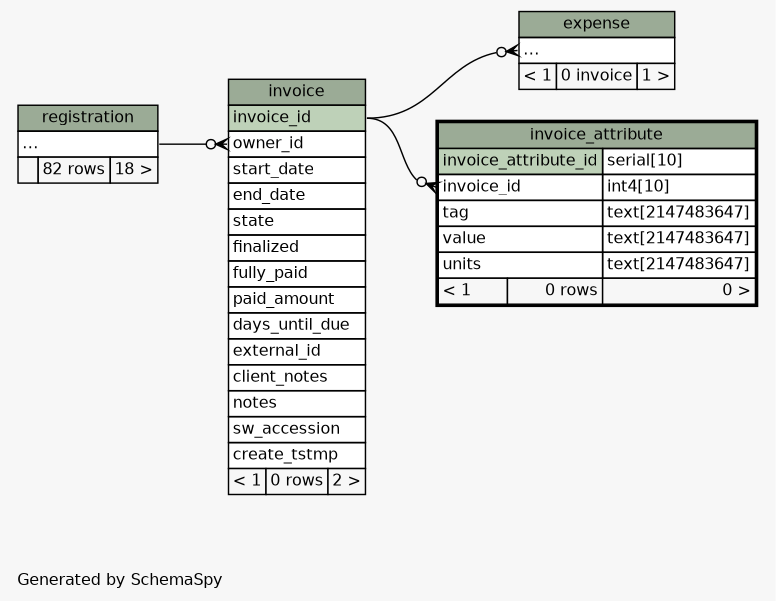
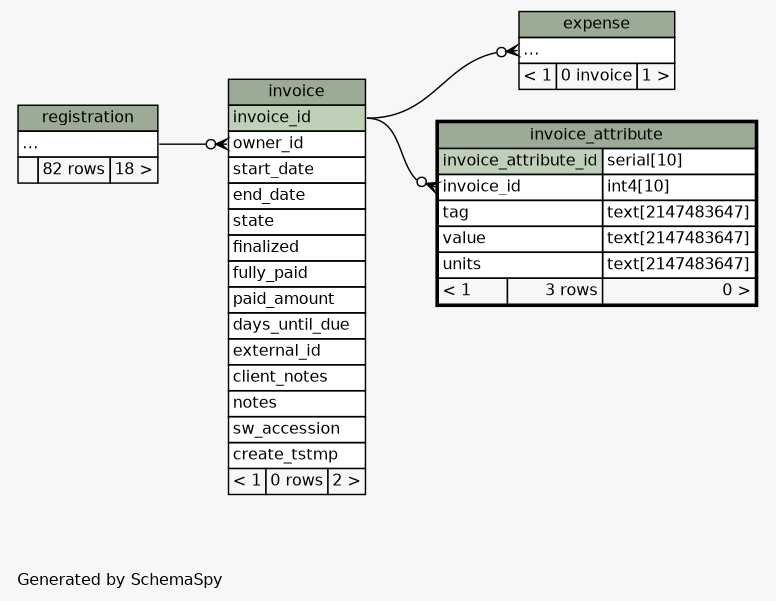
node "invoice_attribute": text "0 rows" -> "3 rows"
